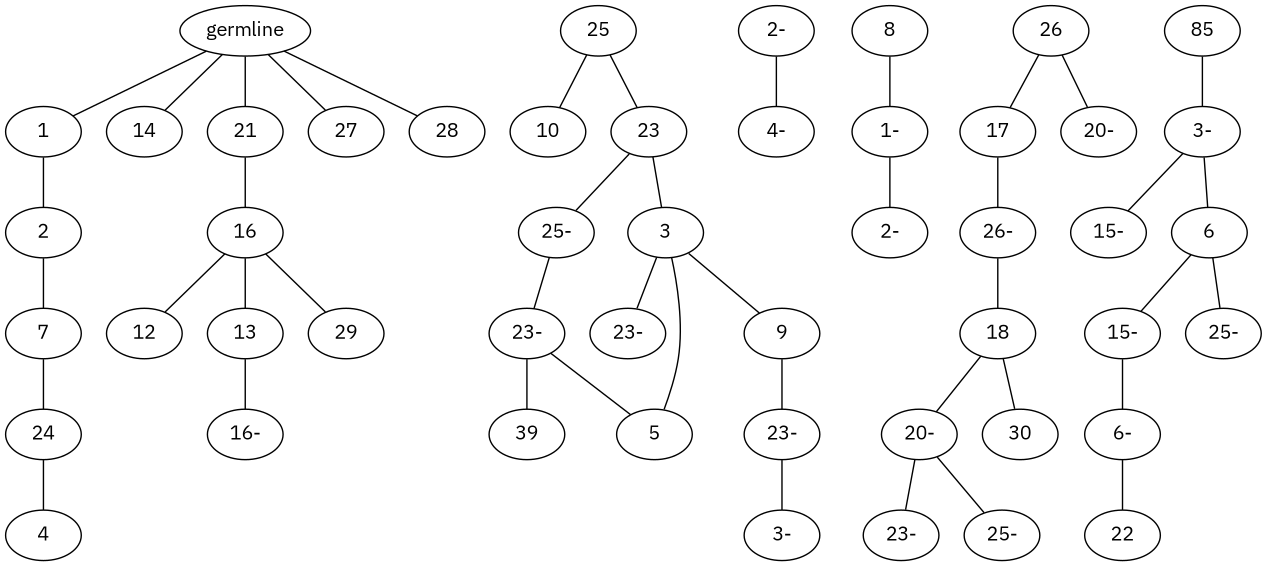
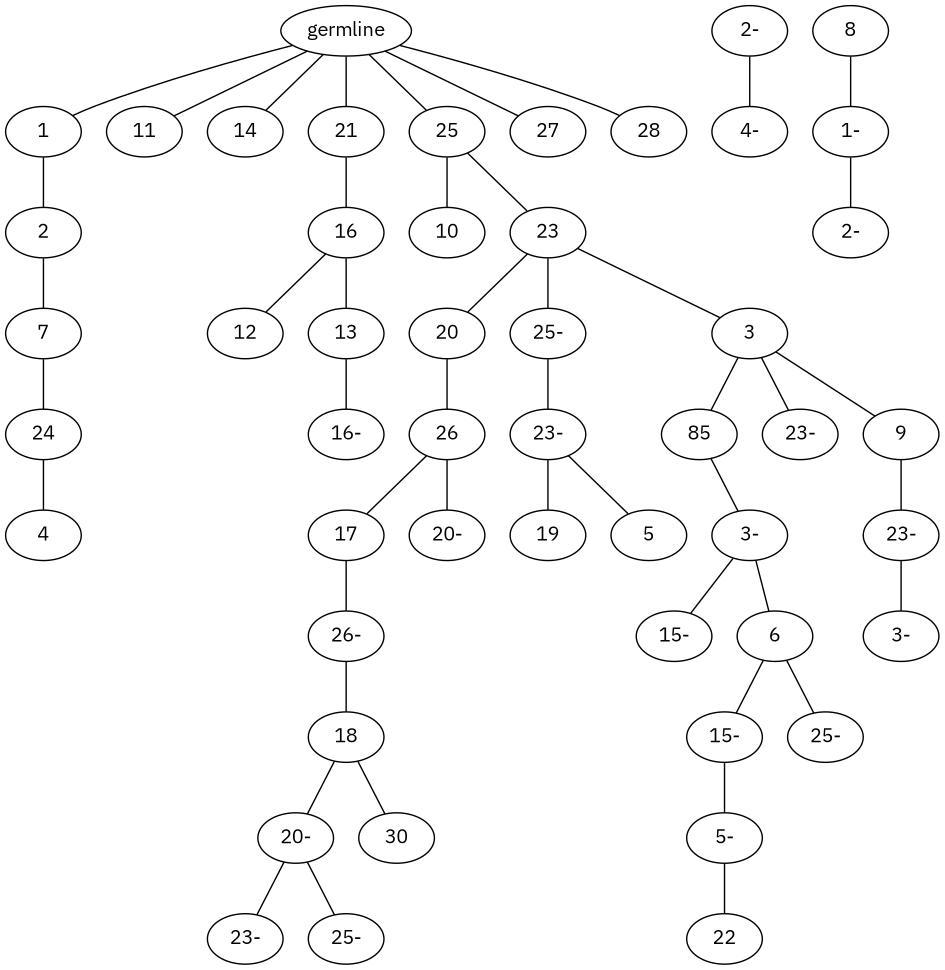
edge "germline" -- "25": added
node "11": added
node "29": removed
node "20": added
edge "3" -- "5": now "3" -- "85"
node "39": label "39" -> "19"
node "6-": label "6-" -> "5-"
